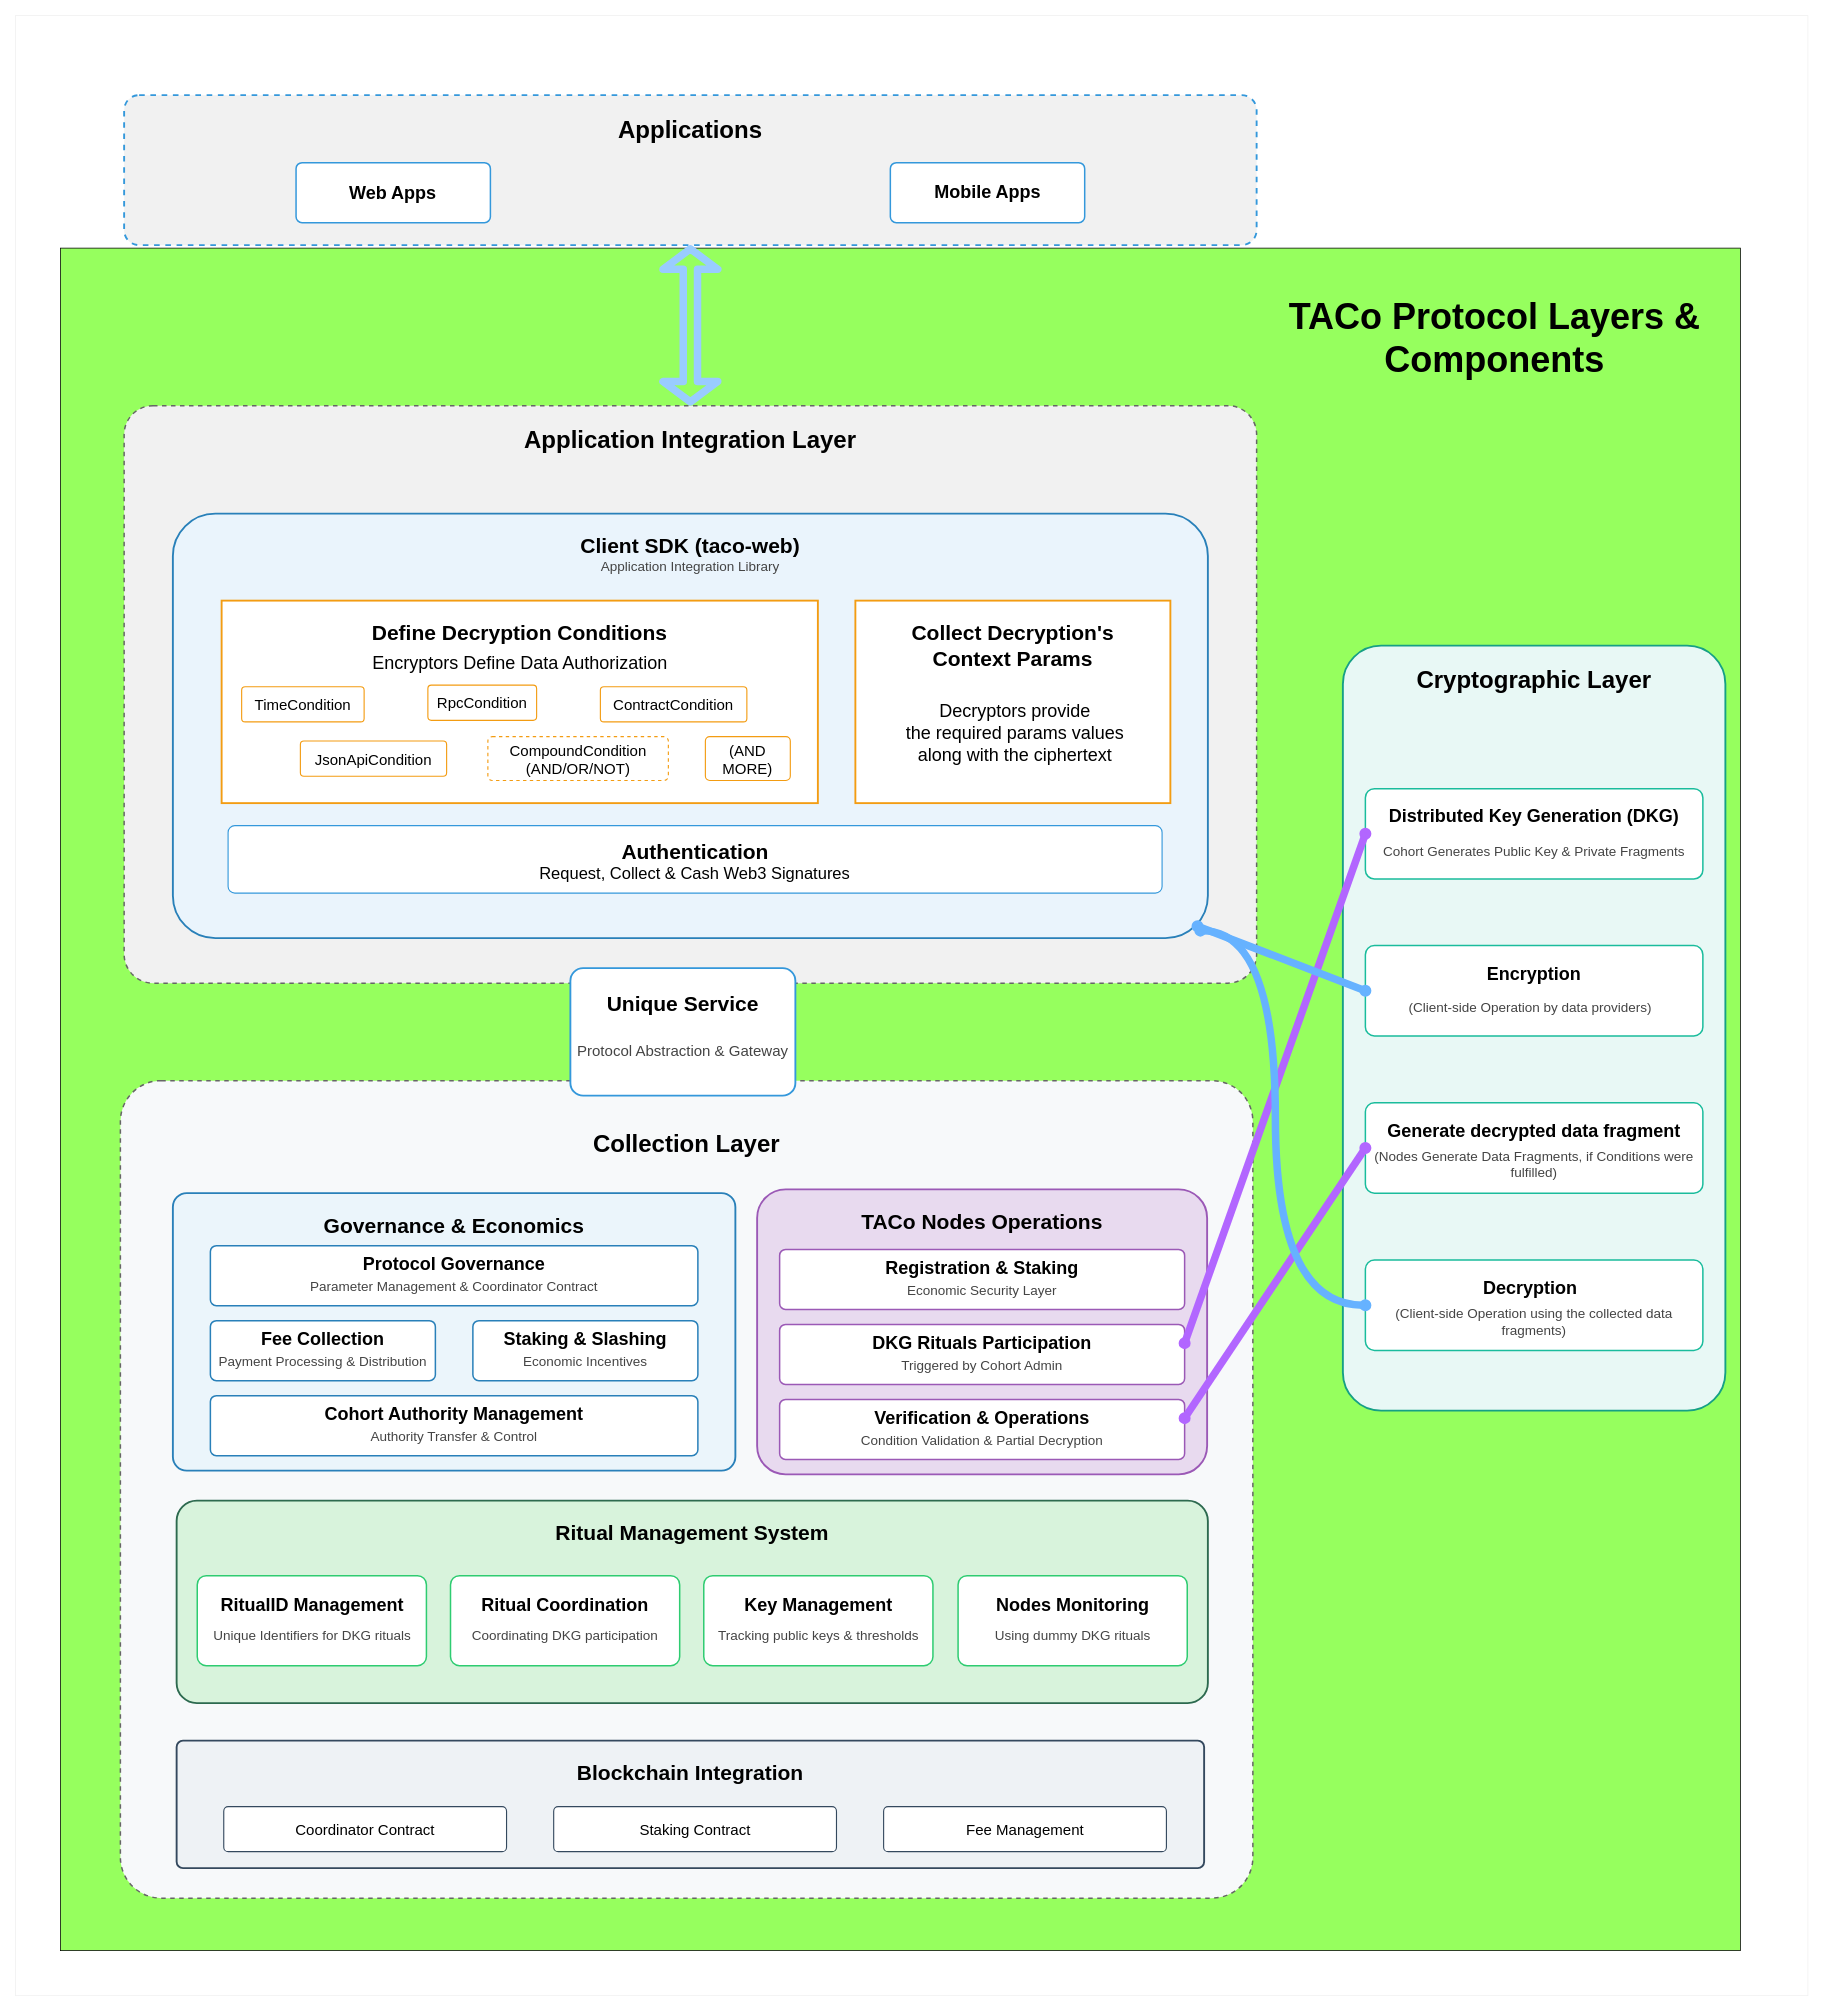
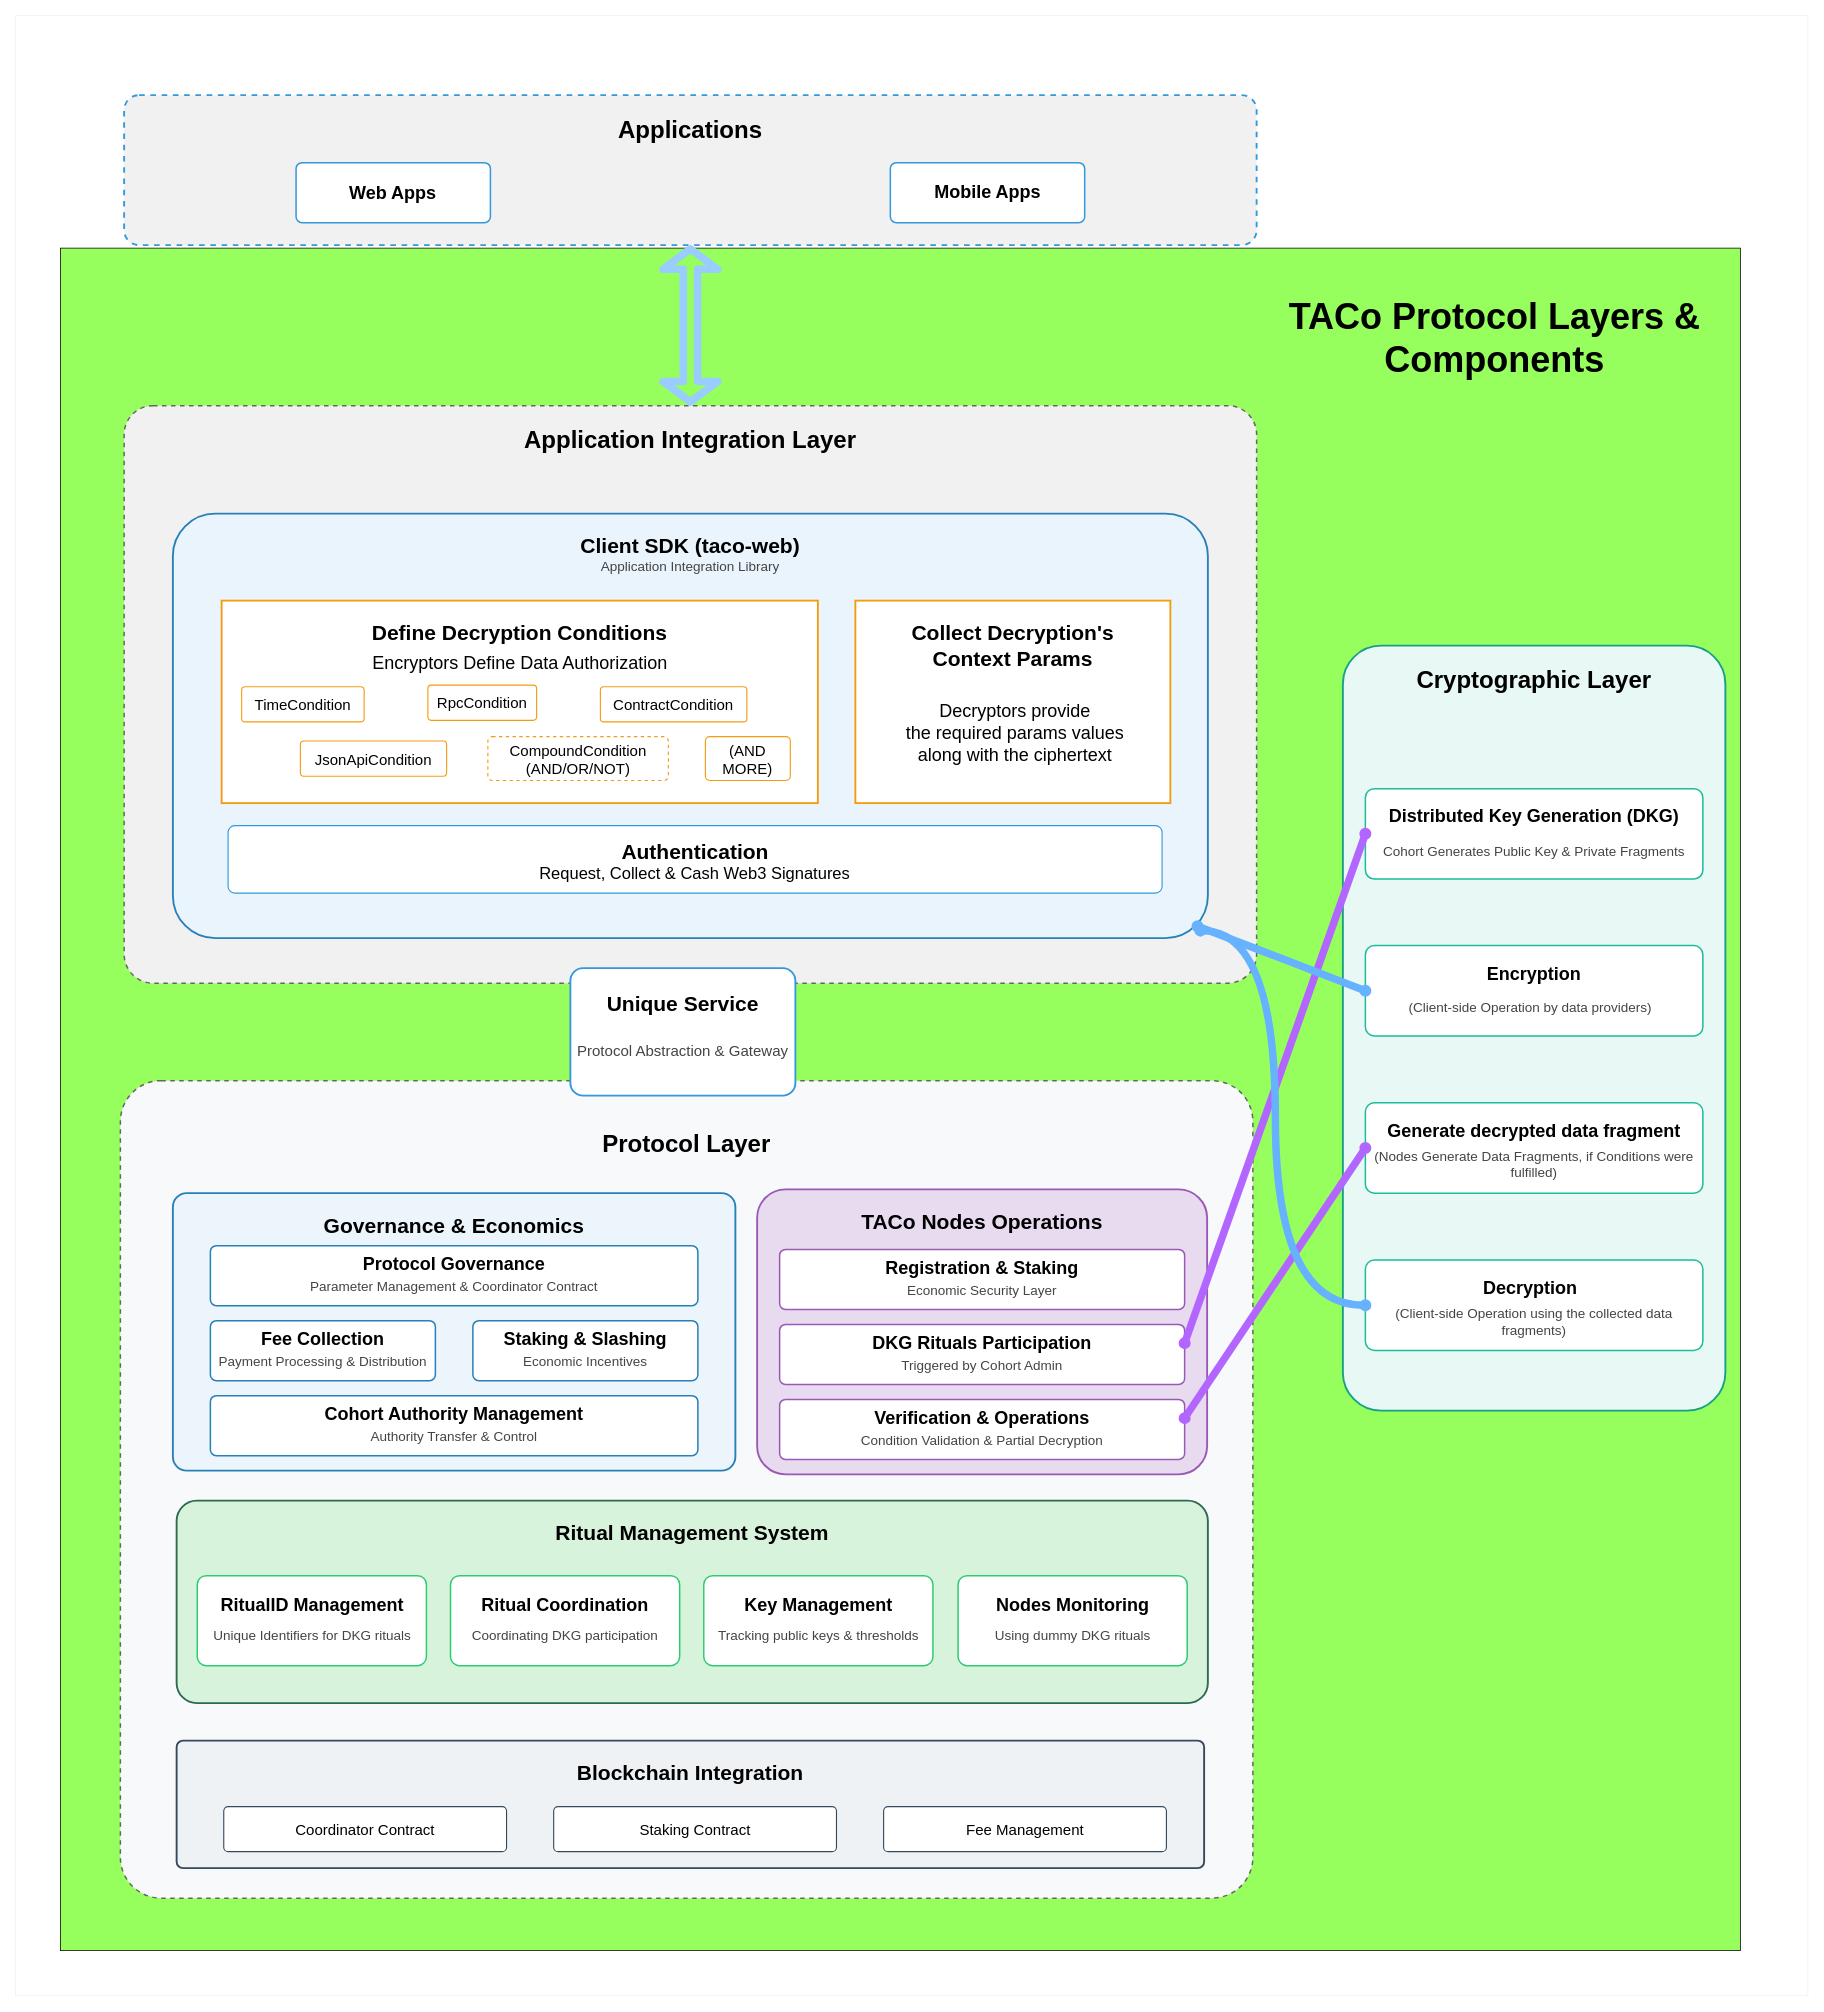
node "Collection Layer": label "Collection Layer" -> "Protocol Layer"
